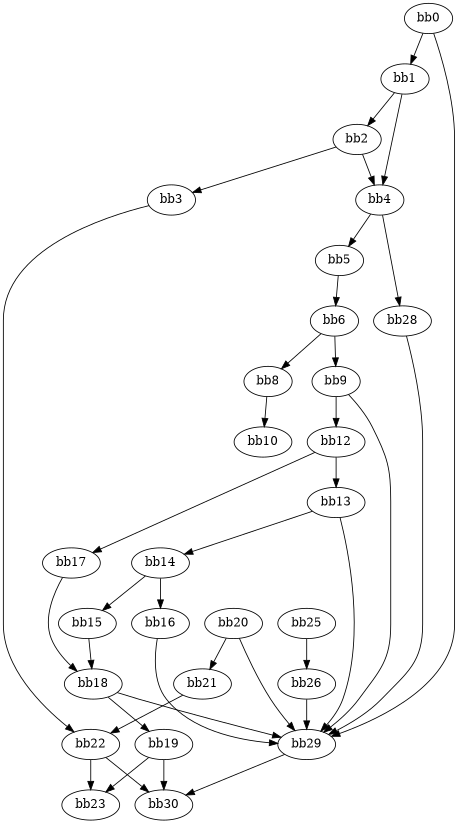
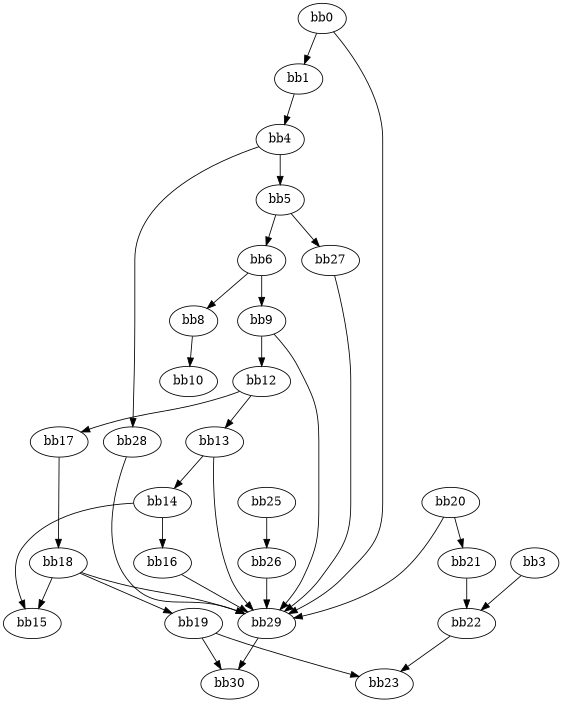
node "bb2": removed
node "bb27": added
edge "bb15" -> "bb18": reversed
edge "bb22" -> "bb30": removed
